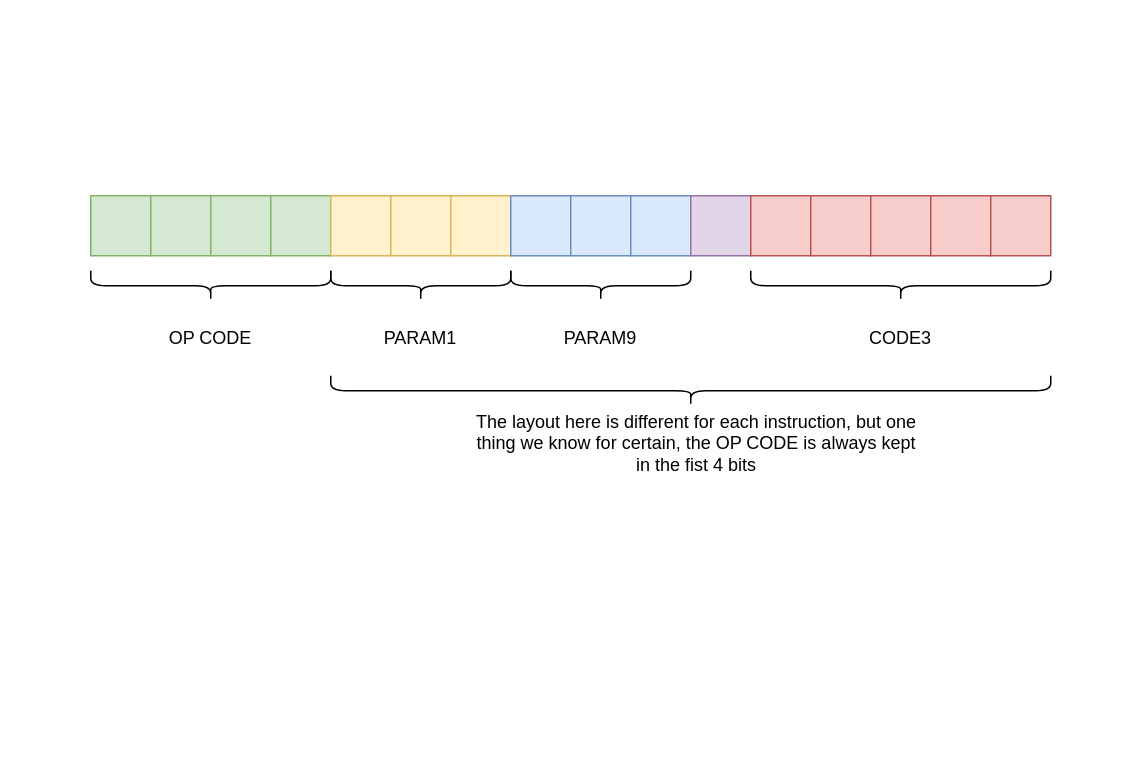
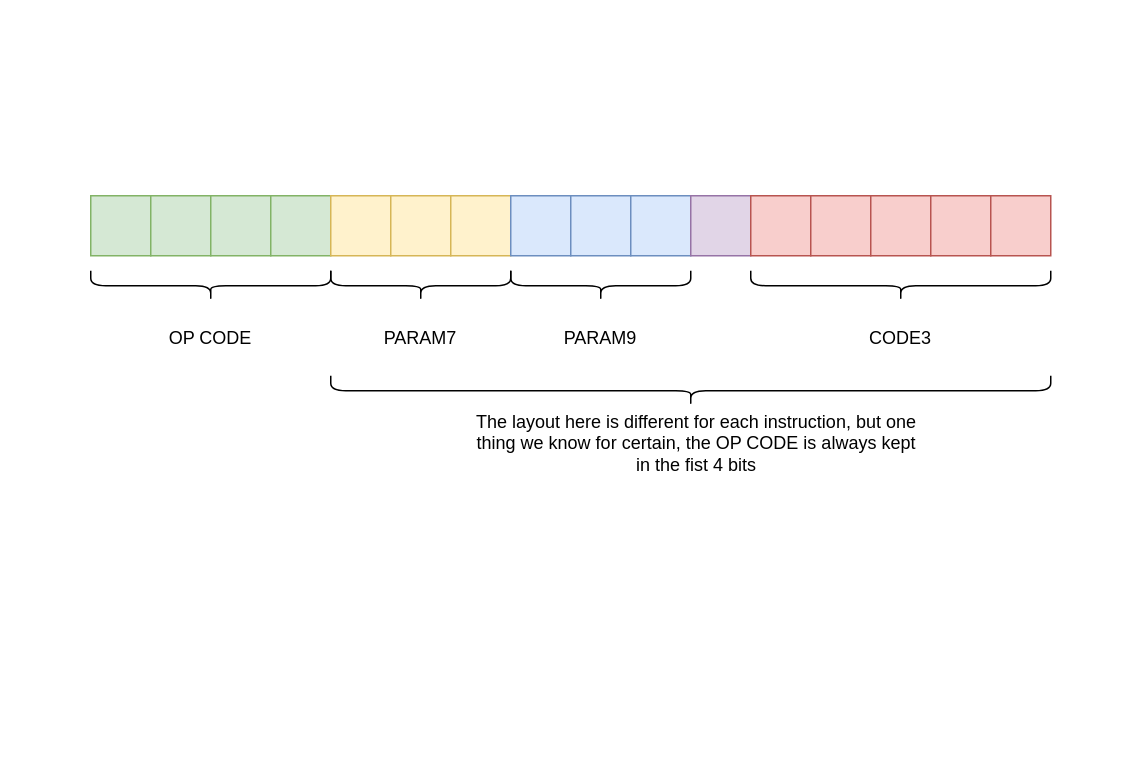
node "PARAM1": label "PARAM1" -> "PARAM7"
